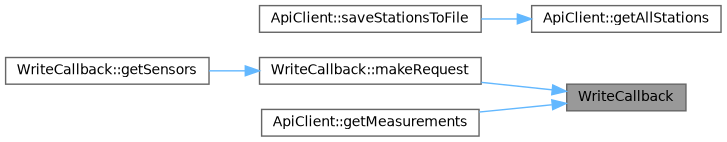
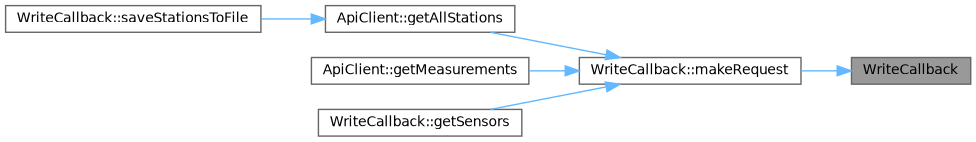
node "ApiClient::saveStationsToFile": label "ApiClient::saveStationsToFile" -> "WriteCallback::saveStationsToFile"
edge "ApiClient::getAllStations" -> "WriteCallback::makeRequest": added
edge "ApiClient::getMeasurements" -> "WriteCallback": now "ApiClient::getMeasurements" -> "WriteCallback::makeRequest"
